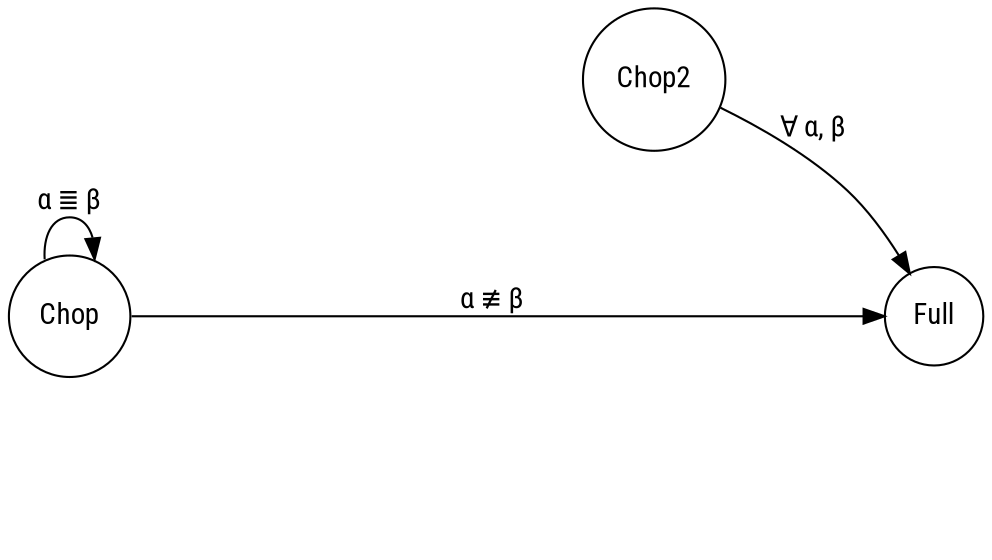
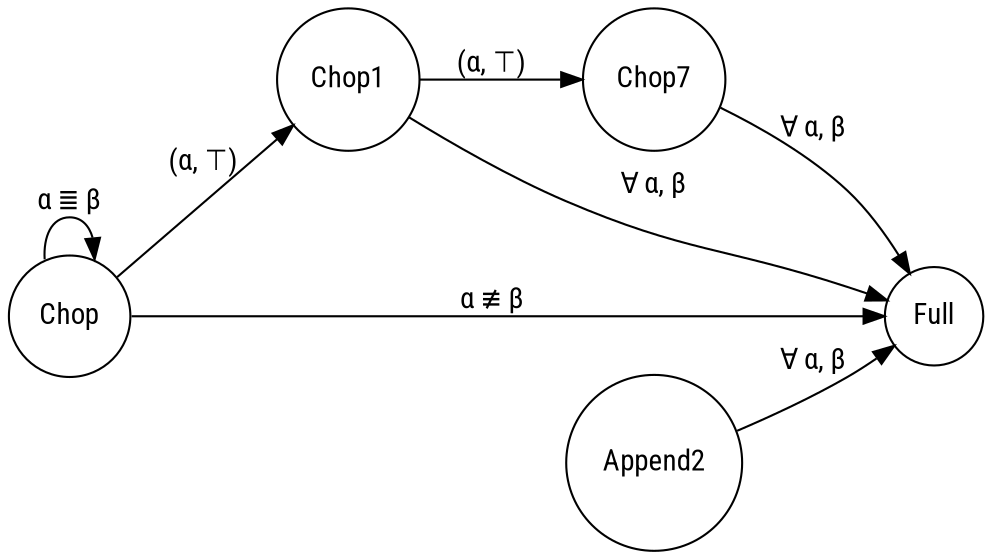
node "Chop1": added
node "Chop2": label "Chop2" -> "Chop7"
node "Append2": added
